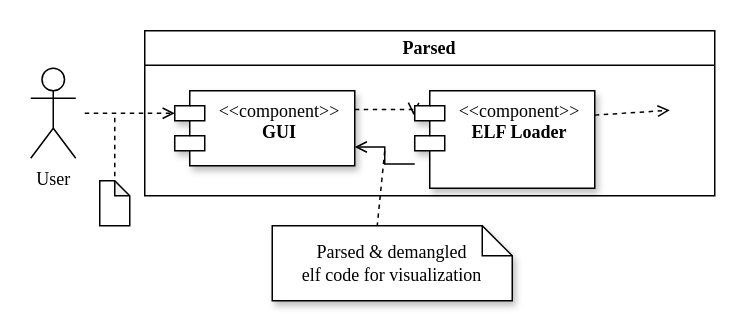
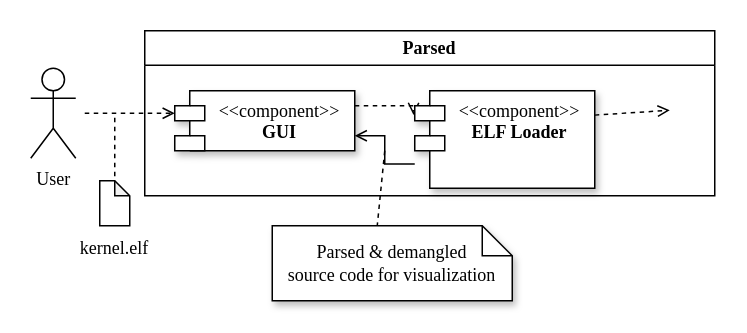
node "<<component>> GUI": size 180x75 -> 180x60
node "kernel.elf": added
node "Parsed & demangled elf code for visualization": label "Parsed & demangled elf code for visualization" -> "Parsed & demangled source code for visualization"
